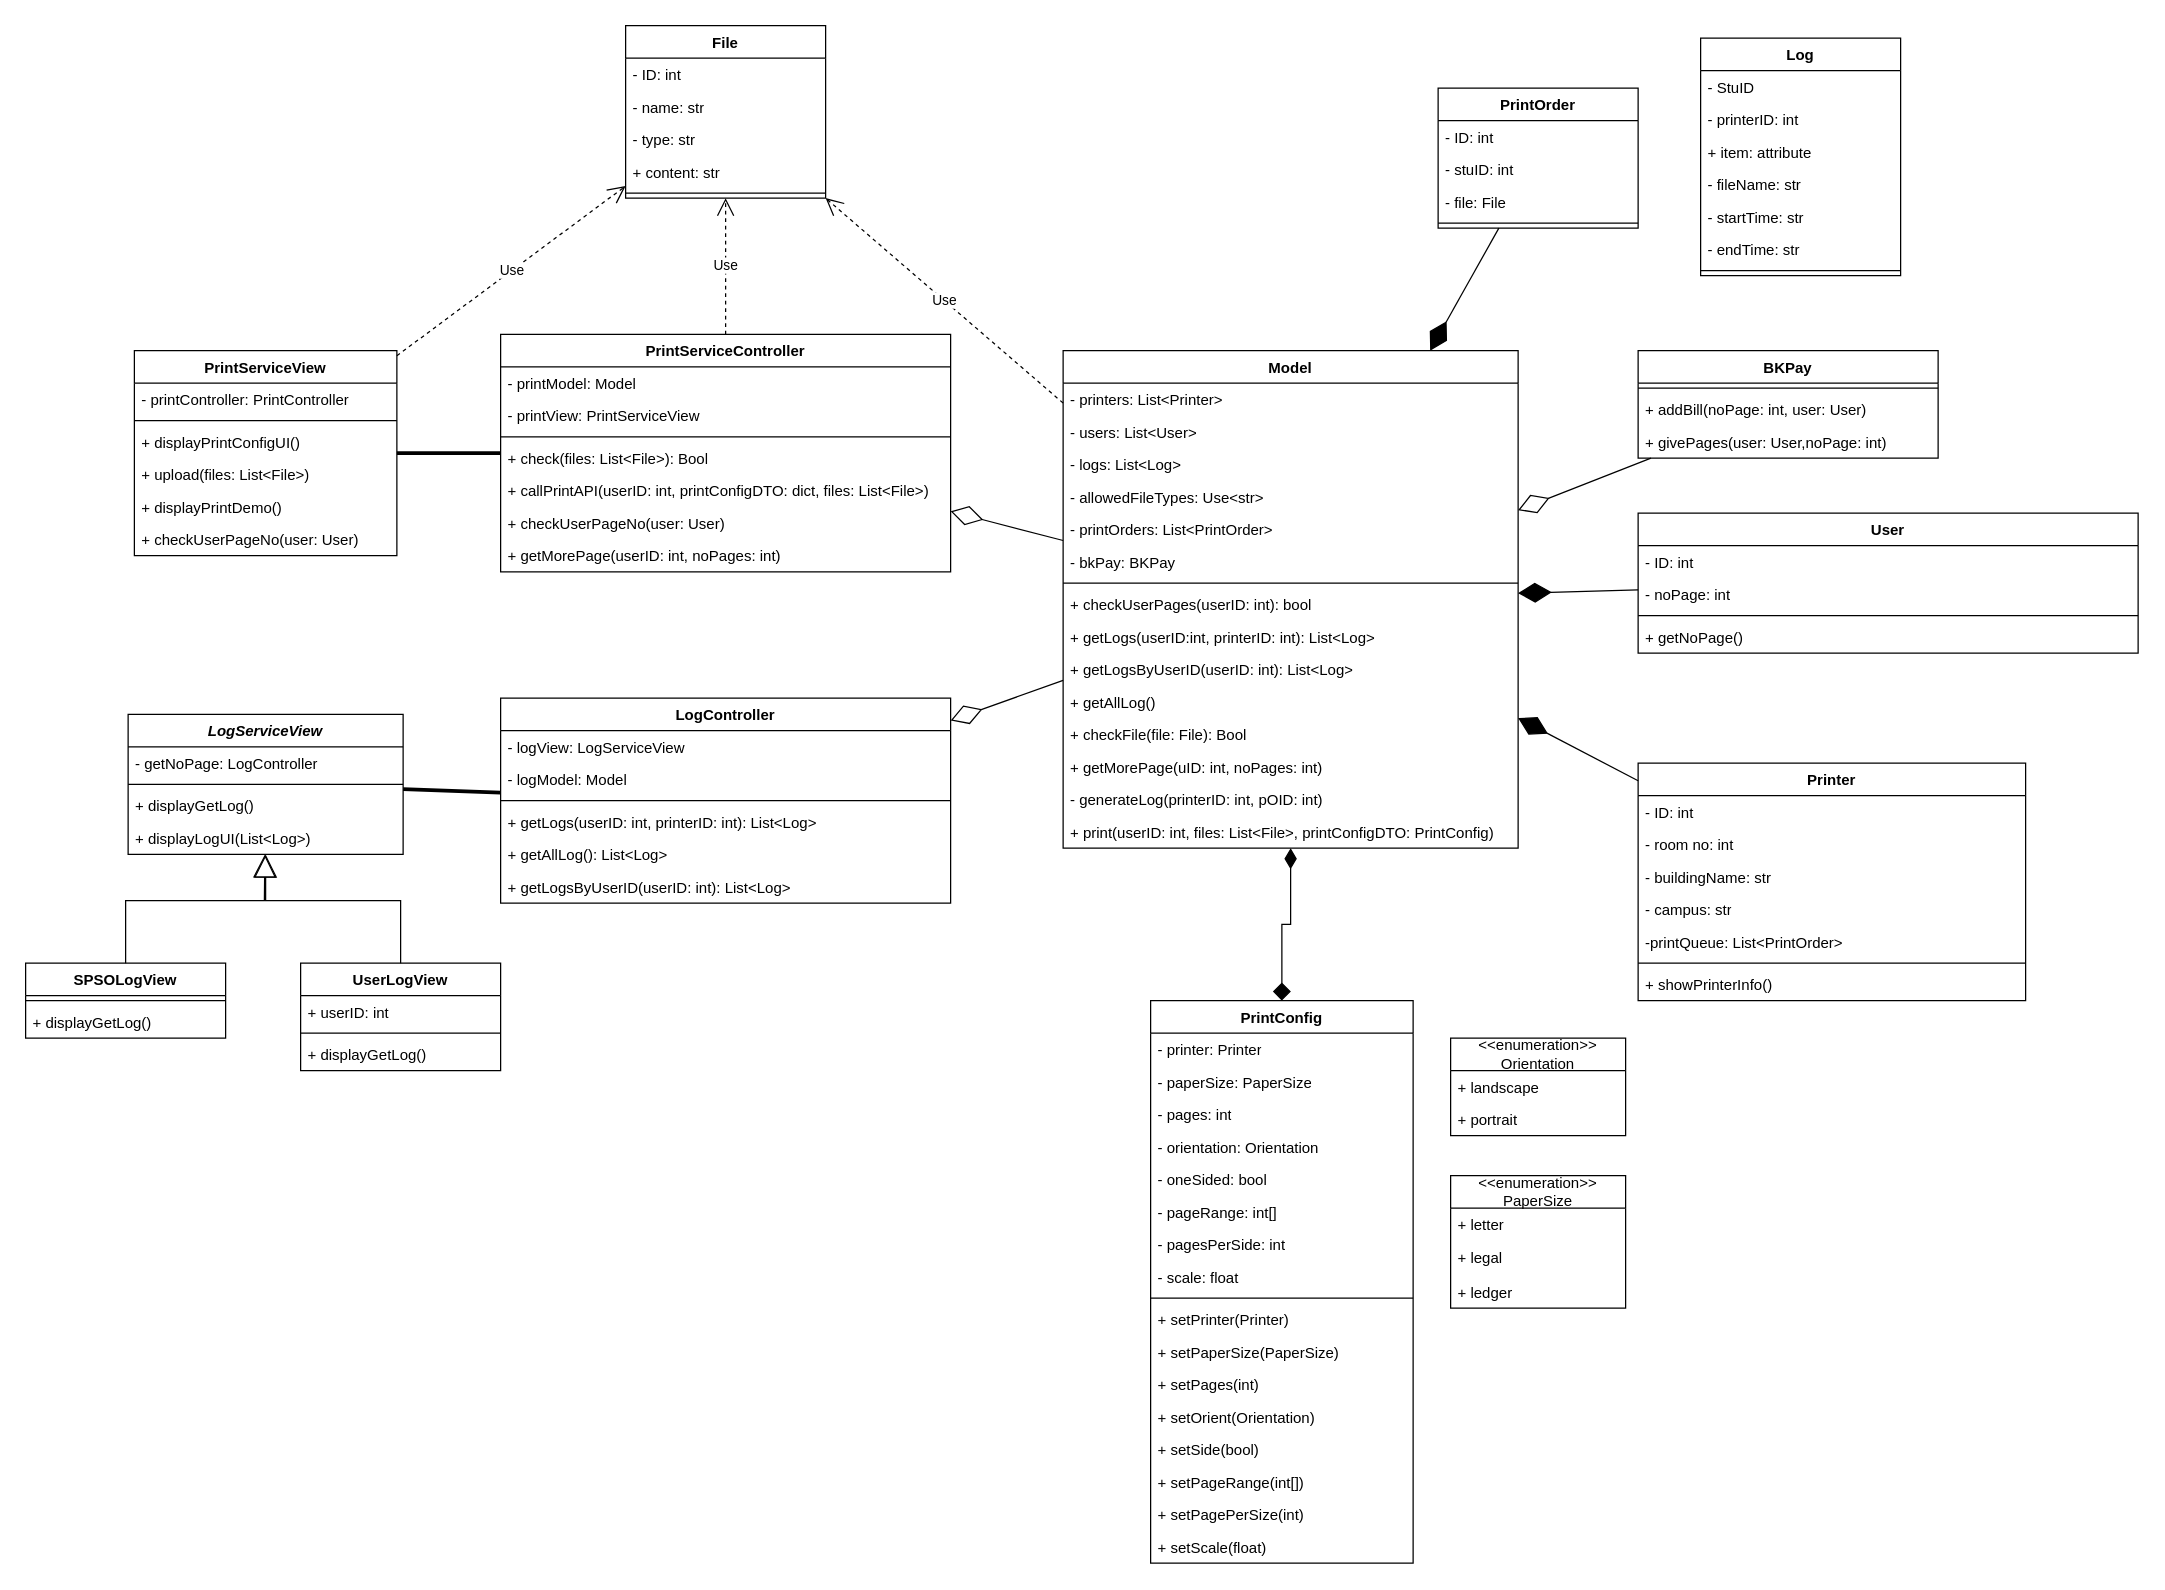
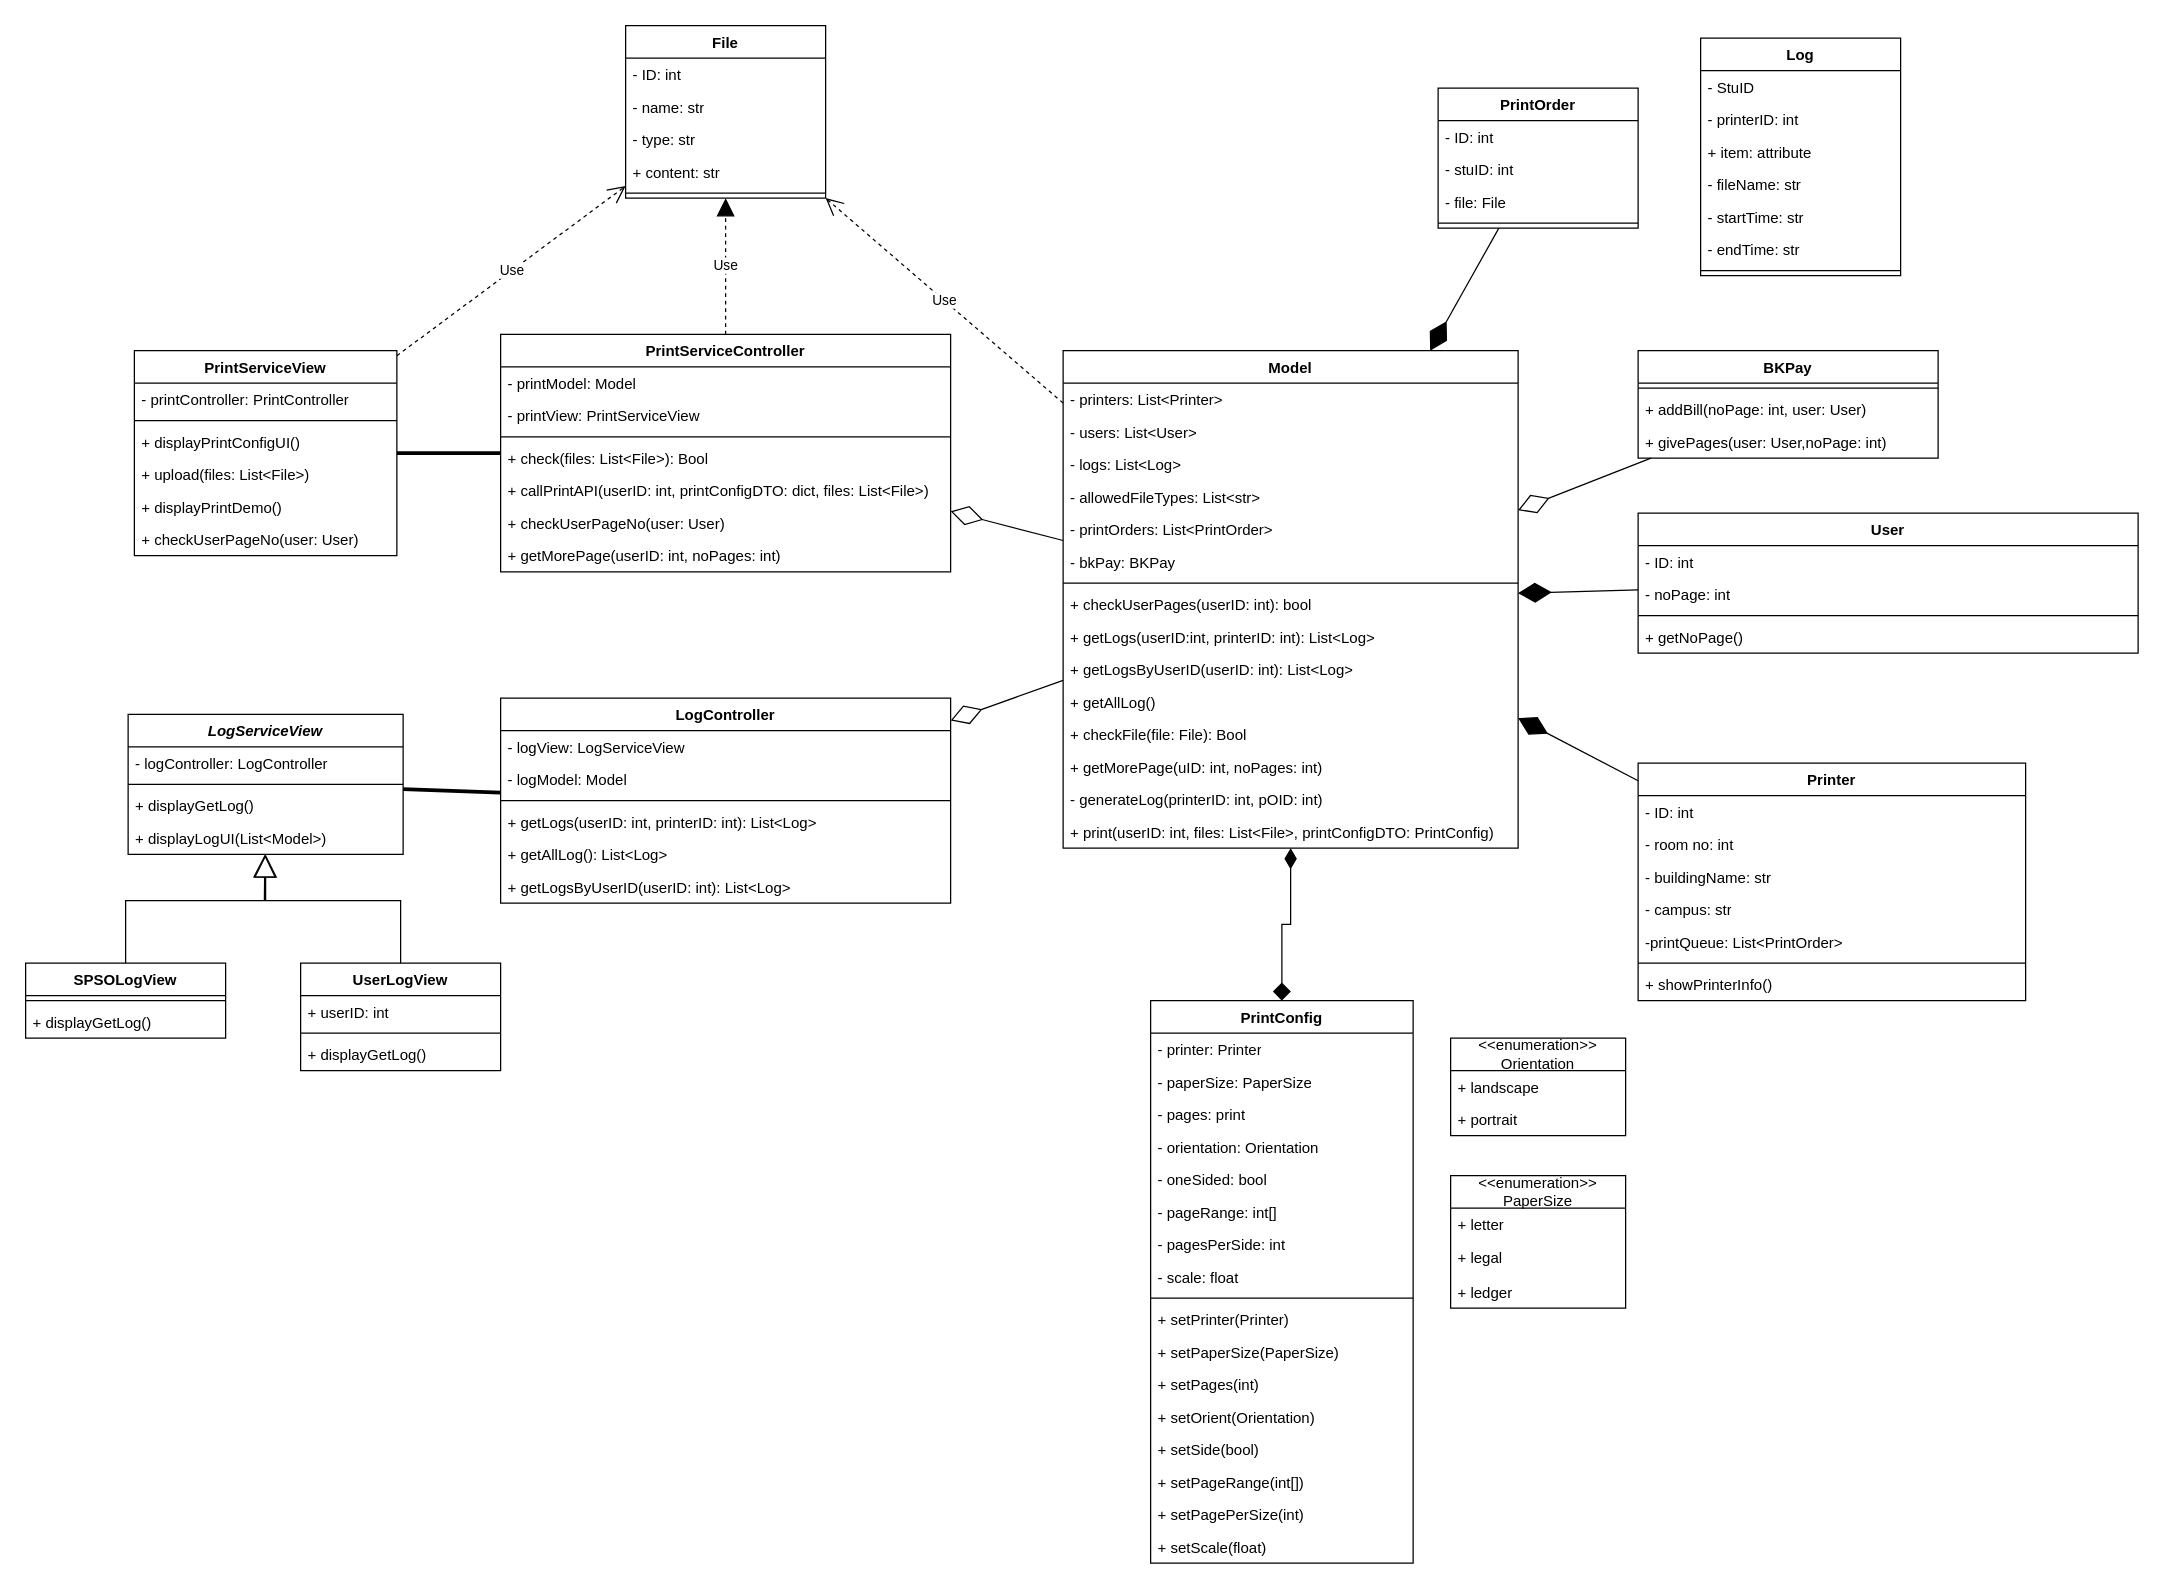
edge "PrintServiceController" -> "File": arrowhead open -> block
node "- allowedFileTypes: Use<str>": label "- allowedFileTypes: Use<str>" -> "- allowedFileTypes: List<str>"
node "- getNoPage: LogController": label "- getNoPage: LogController" -> "- logController: LogController"
node "+ displayLogUI(List<Log>)": label "+ displayLogUI(List<Log>)" -> "+ displayLogUI(List<Model>)"
node "- pages: int": label "- pages: int" -> "- pages: print"
